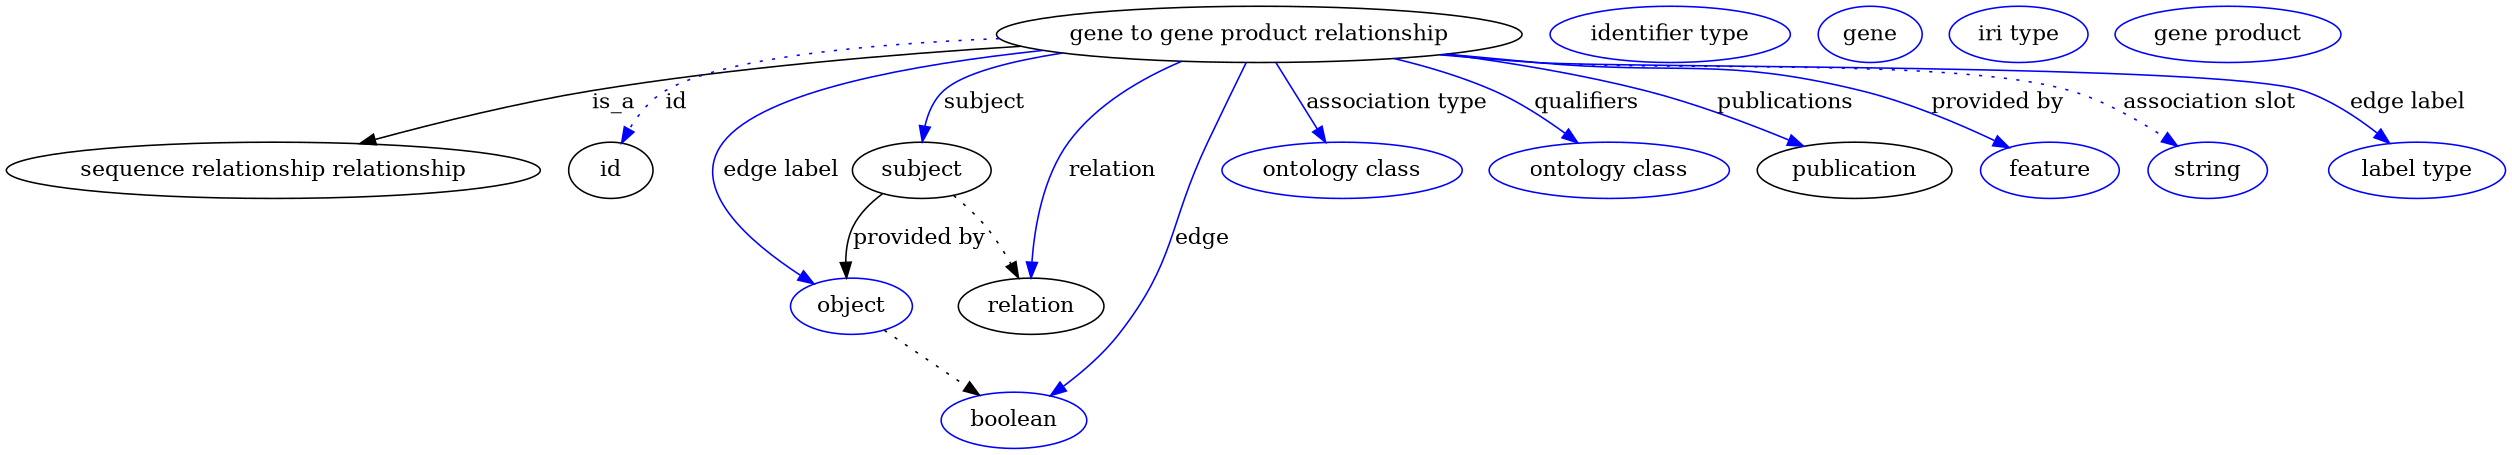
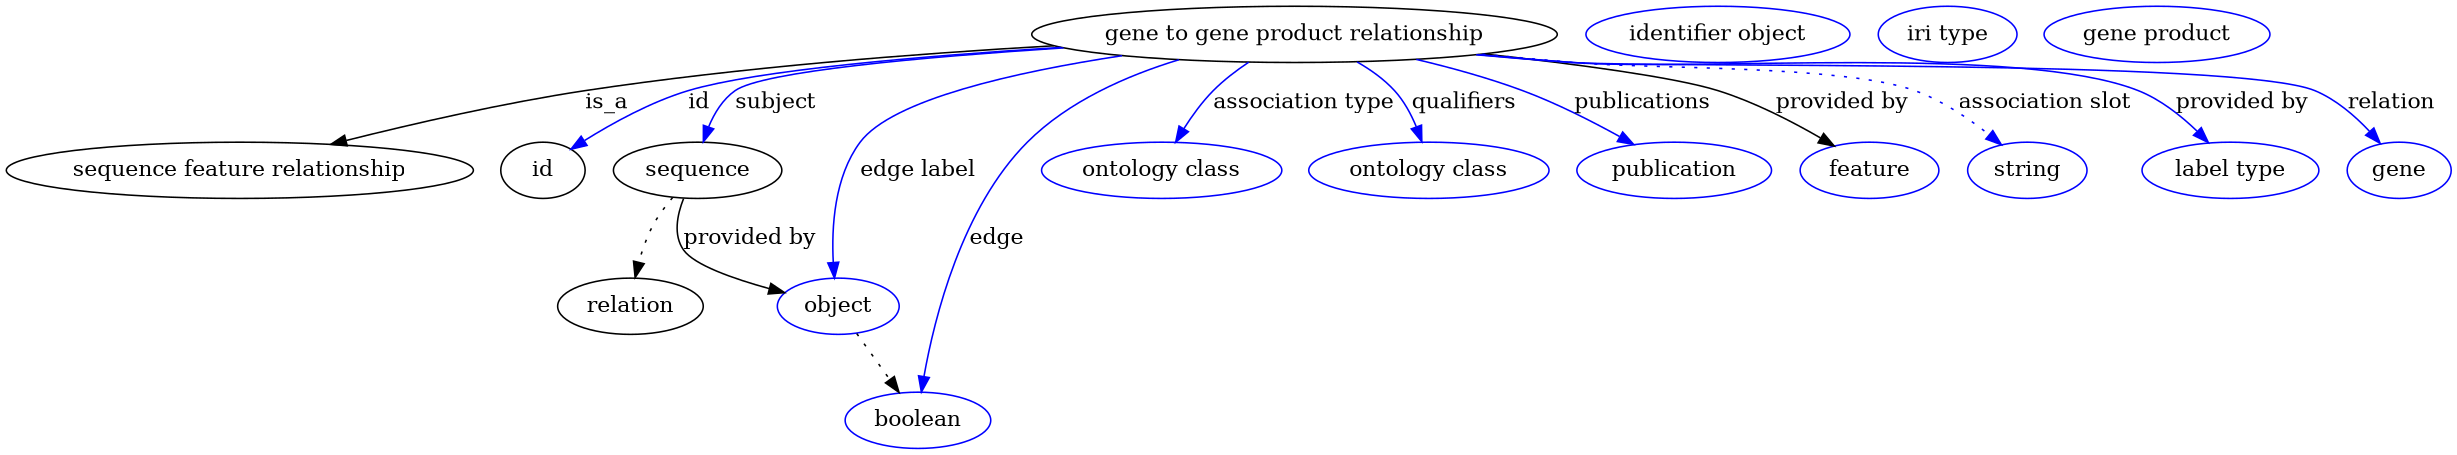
node "identifier type": label "identifier type" -> "identifier object"
edge "gene to gene product relationship" -> "id": style dotted -> solid
edge "gene to gene product relationship" -> "feature": color blue -> black
edge "gene to gene product relationship" -> "label type": label "edge label" -> "provided by"
edge "gene to gene product relationship" -> "relation": now "gene to gene product relationship" -> "gene"
node "sequence relationship relationship": label "sequence relationship relationship" -> "sequence feature relationship"
node "subject": label "subject" -> "sequence"
node "publication": color black -> blue
